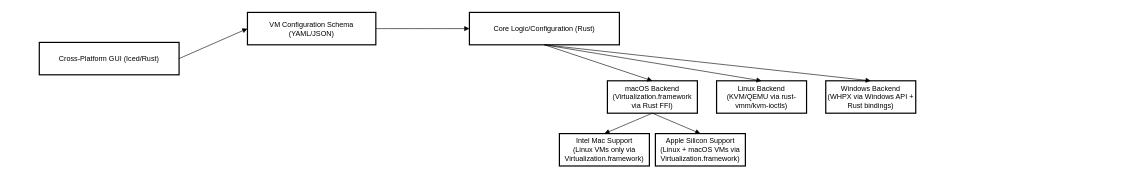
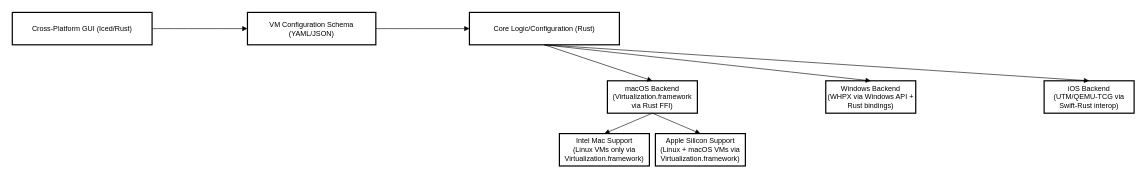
node "Cross-Platform GUI (Iced/Rust)": moved (109, 59) -> (82, 29)
edge "Core Logic/Configuration (Rust)" -> "Linux Backend (KVM/QEMU via rust-vmm/kvm-ioctls)": removed
edge "Core Logic/Configuration (Rust)" -> "iOS Backend (UTM/QEMU-TCG via Swift-Rust interop)": added
node "Linux Backend (KVM/QEMU via rust-vmm/kvm-ioctls)": removed
node "iOS Backend (UTM/QEMU-TCG via Swift-Rust interop)": added
